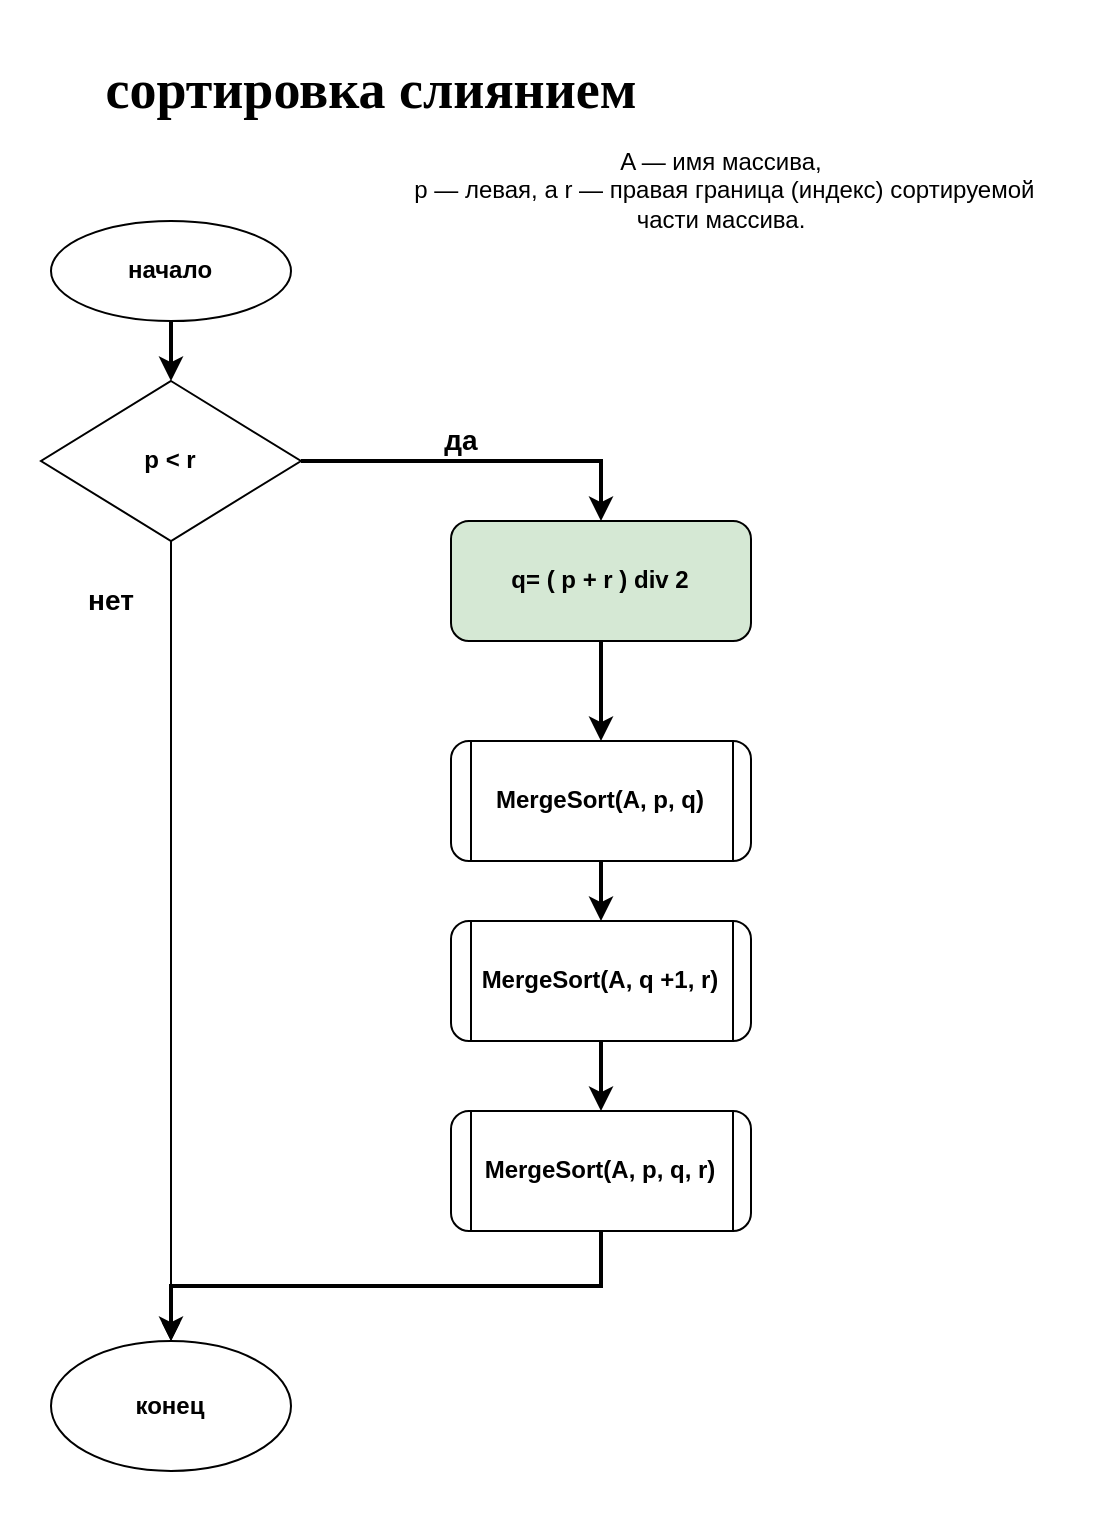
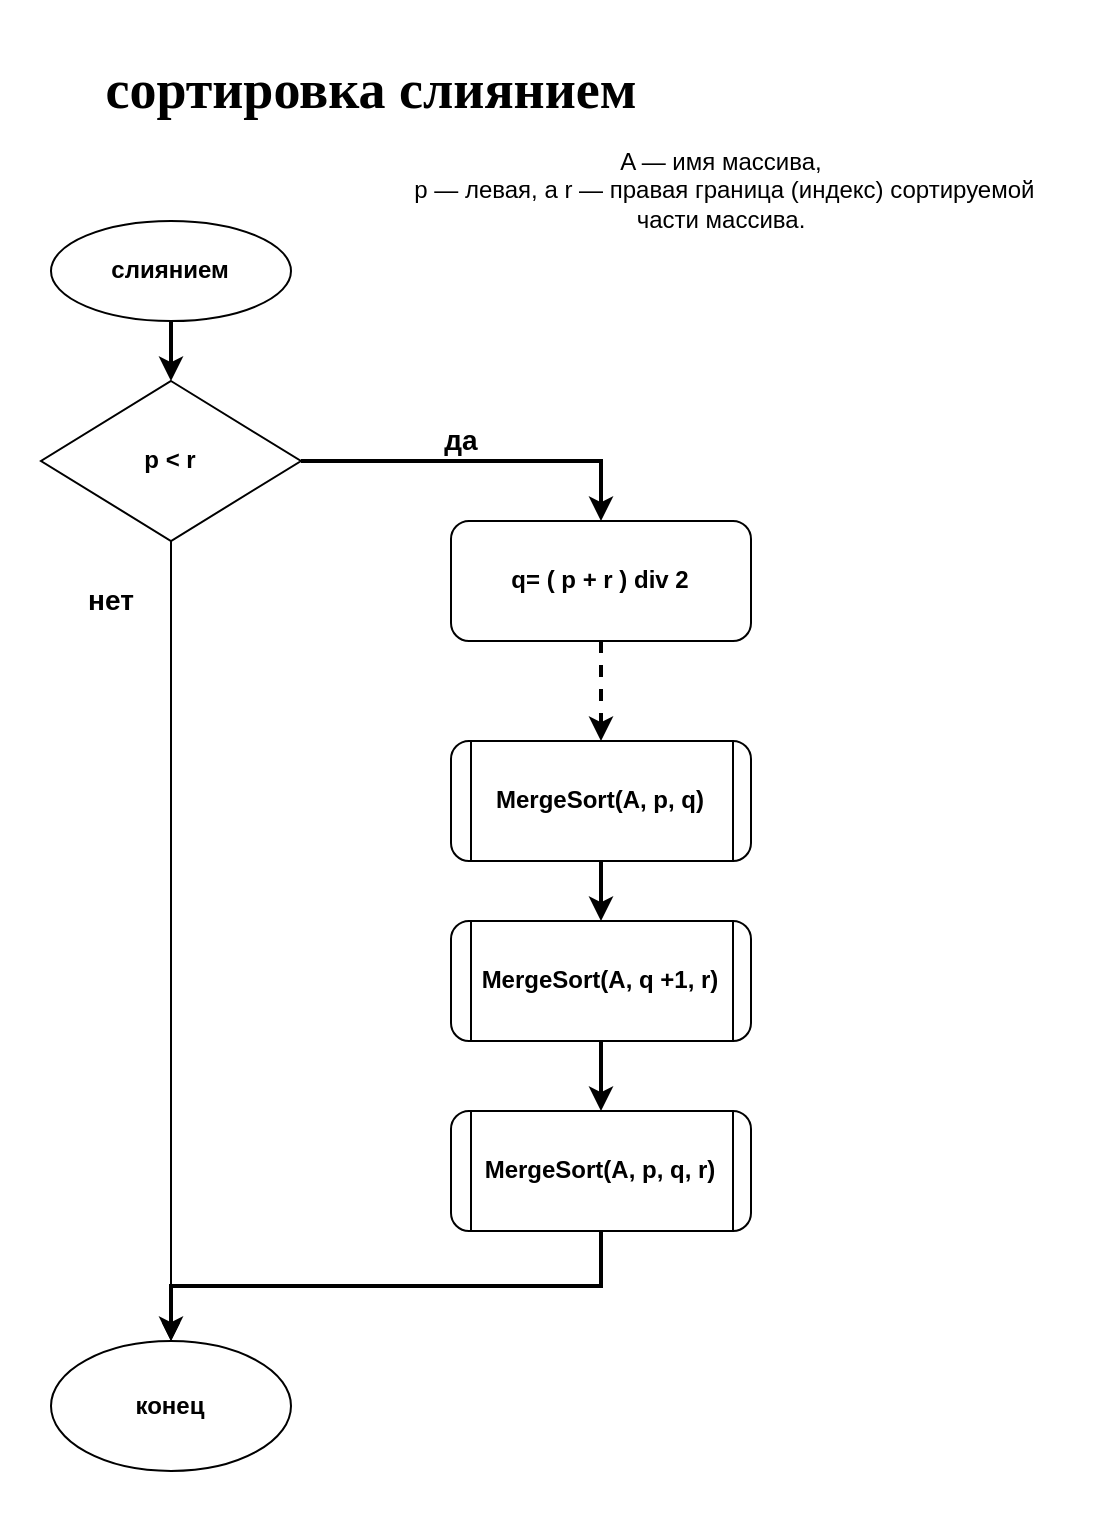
node "начало": label "начало" -> "слиянием"
node "q= ( p + r ) div 2": fillcolor #d5e8d4 -> #ffffff
edge "q= ( p + r ) div 2" -> "MergeSort(A, p, q)": style solid -> dashed
